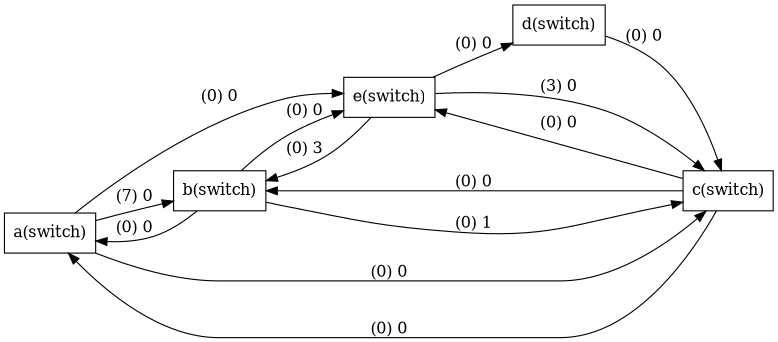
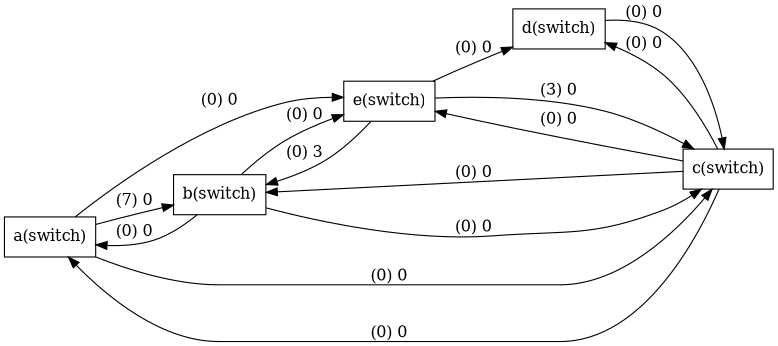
edge "c(switch)" -> "d(switch)": added, label "(0) 0"
edge "b(switch)" -> "c(switch)": label "(0) 1" -> "(0) 0"
